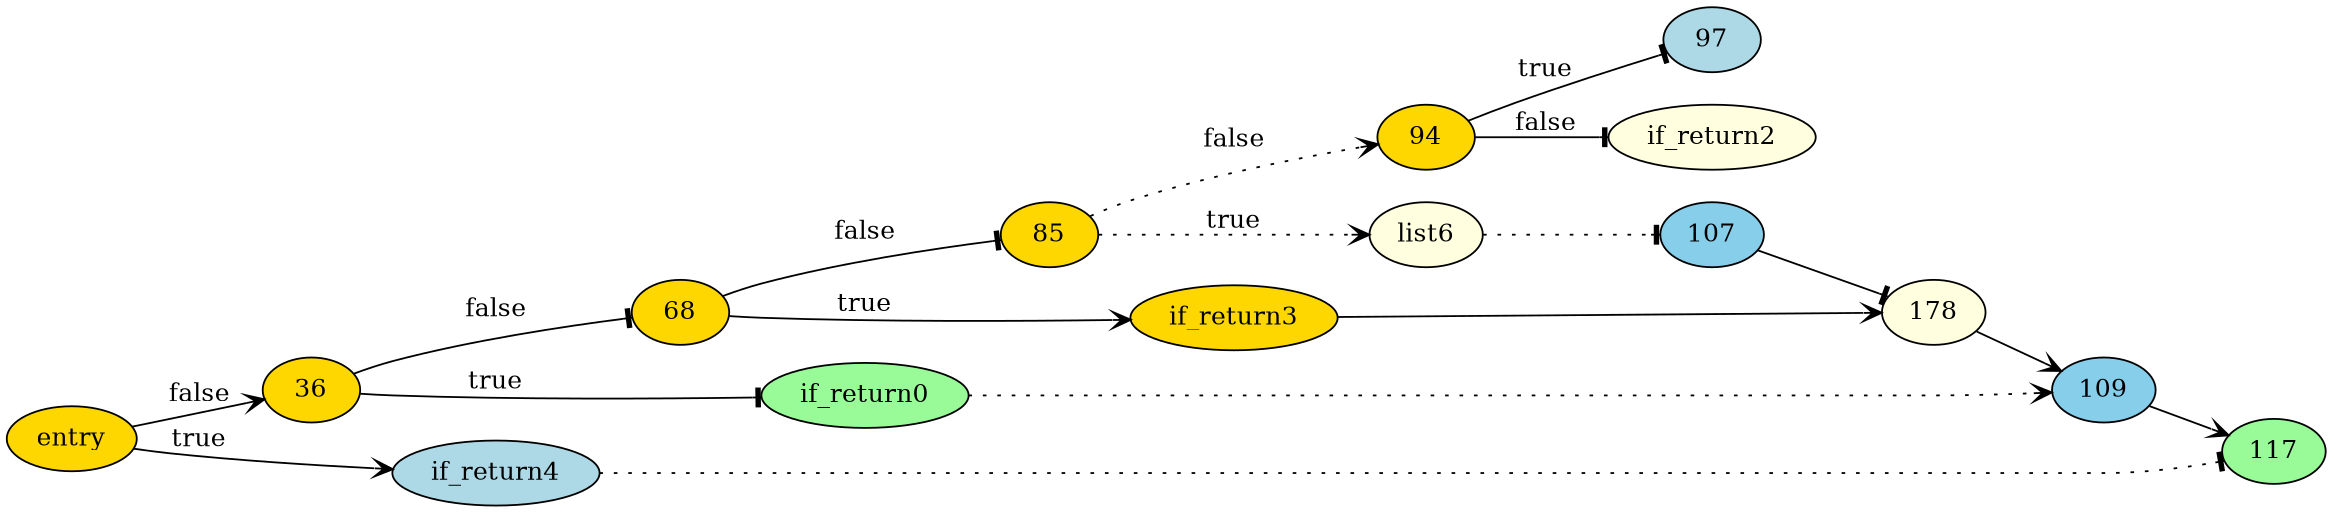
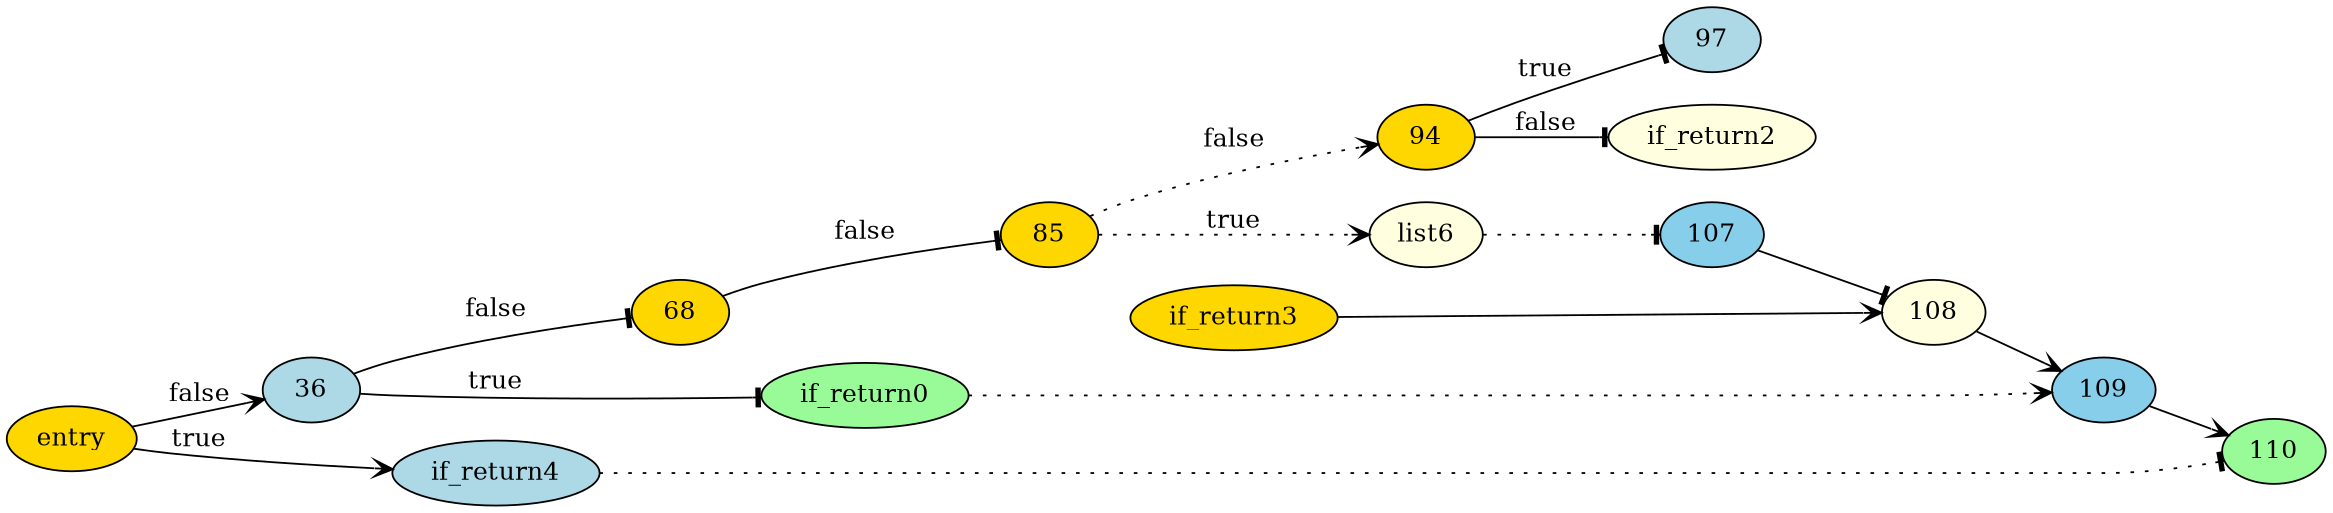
node "178": label "178" -> "108"
edge "68" -> "if_return3": removed, label "true"
node "36": fillcolor gold -> lightblue
node "117": label "117" -> "110"
